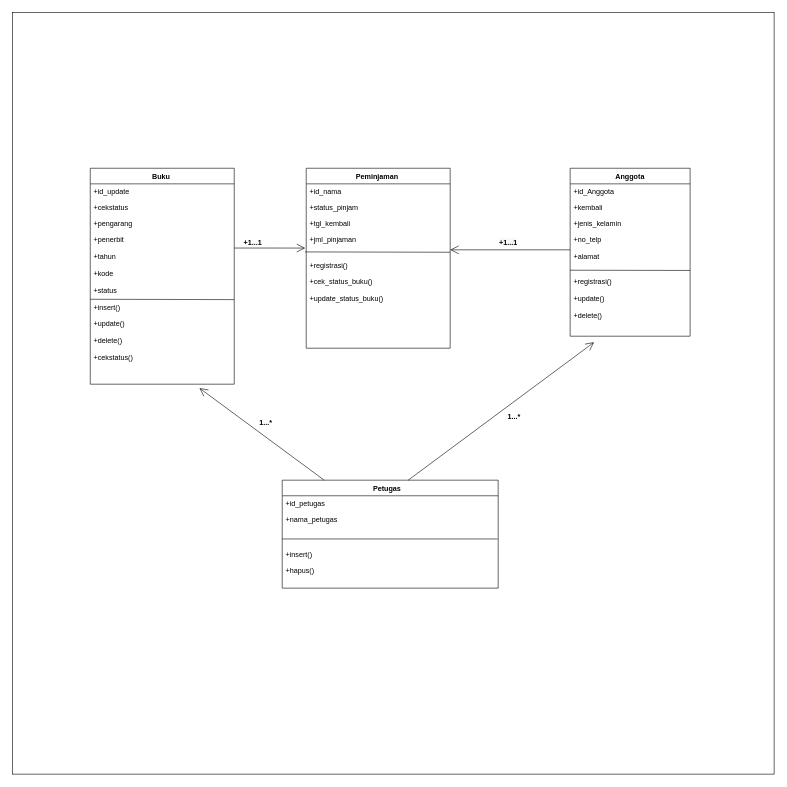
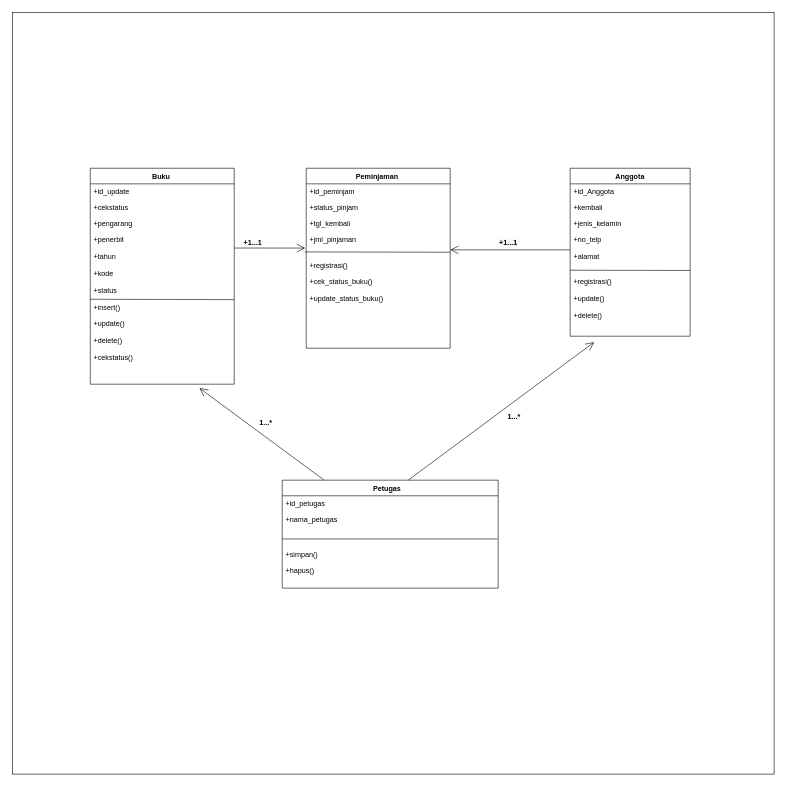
node "+id_nama": label "+id_nama" -> "+id_peminjam"
node "+insert() +hapus()": label "+insert() +hapus()" -> "+simpan() +hapus()"
